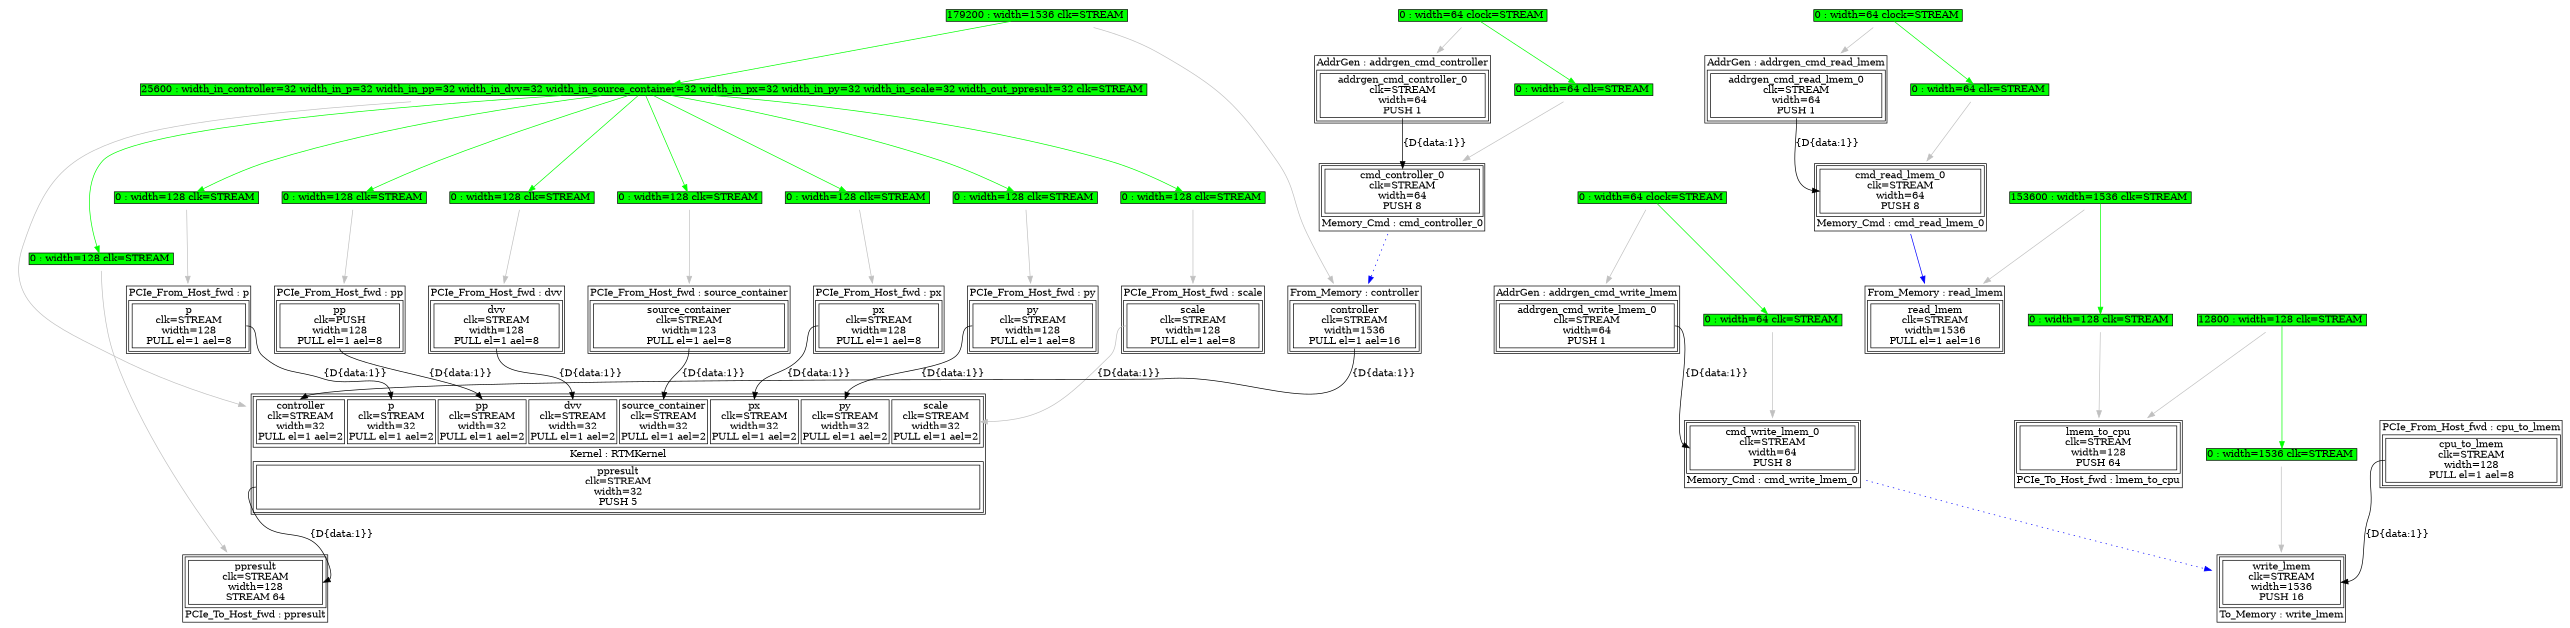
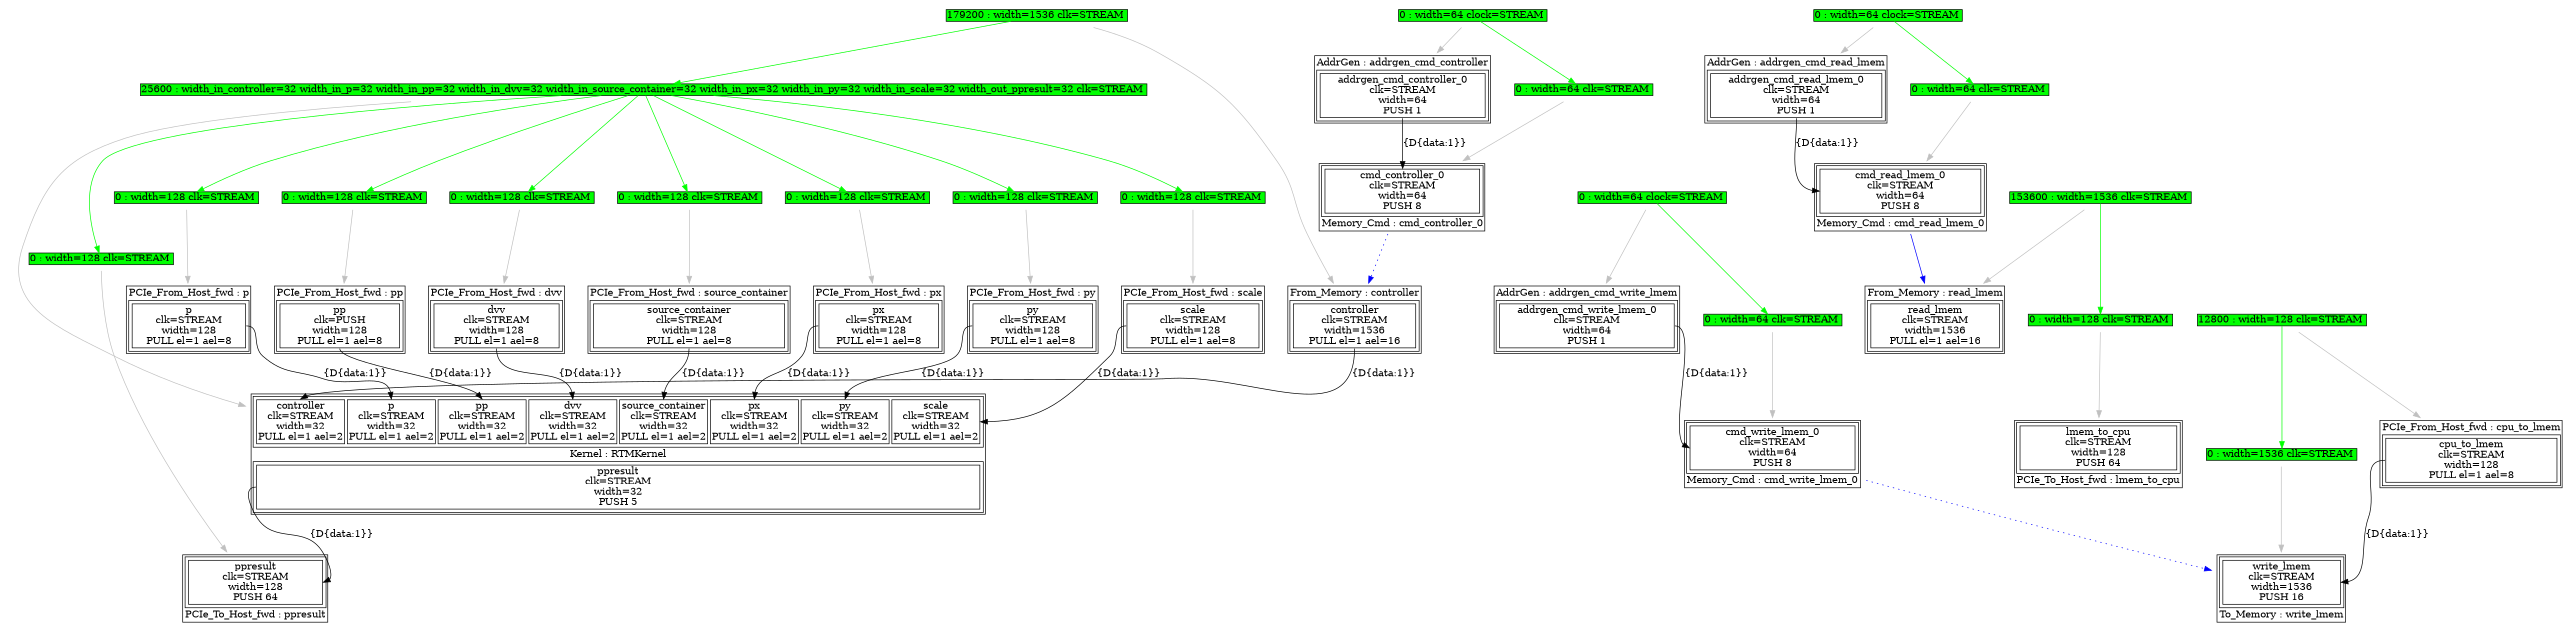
node "PCIe_From_Host_fwd : source_container": text "width=123" -> "width=128"
edge "12800 : width=128 clk=STREAM" -> "lmem_to_cpu": now "12800 : width=128 clk=STREAM" -> "PCIe_From_Host_fwd : cpu_to_lmem"
edge "PCIe_From_Host_fwd : scale" -> "controller": color gray -> black
node "ppresult": text "STREAM 64" -> "PUSH 64"
